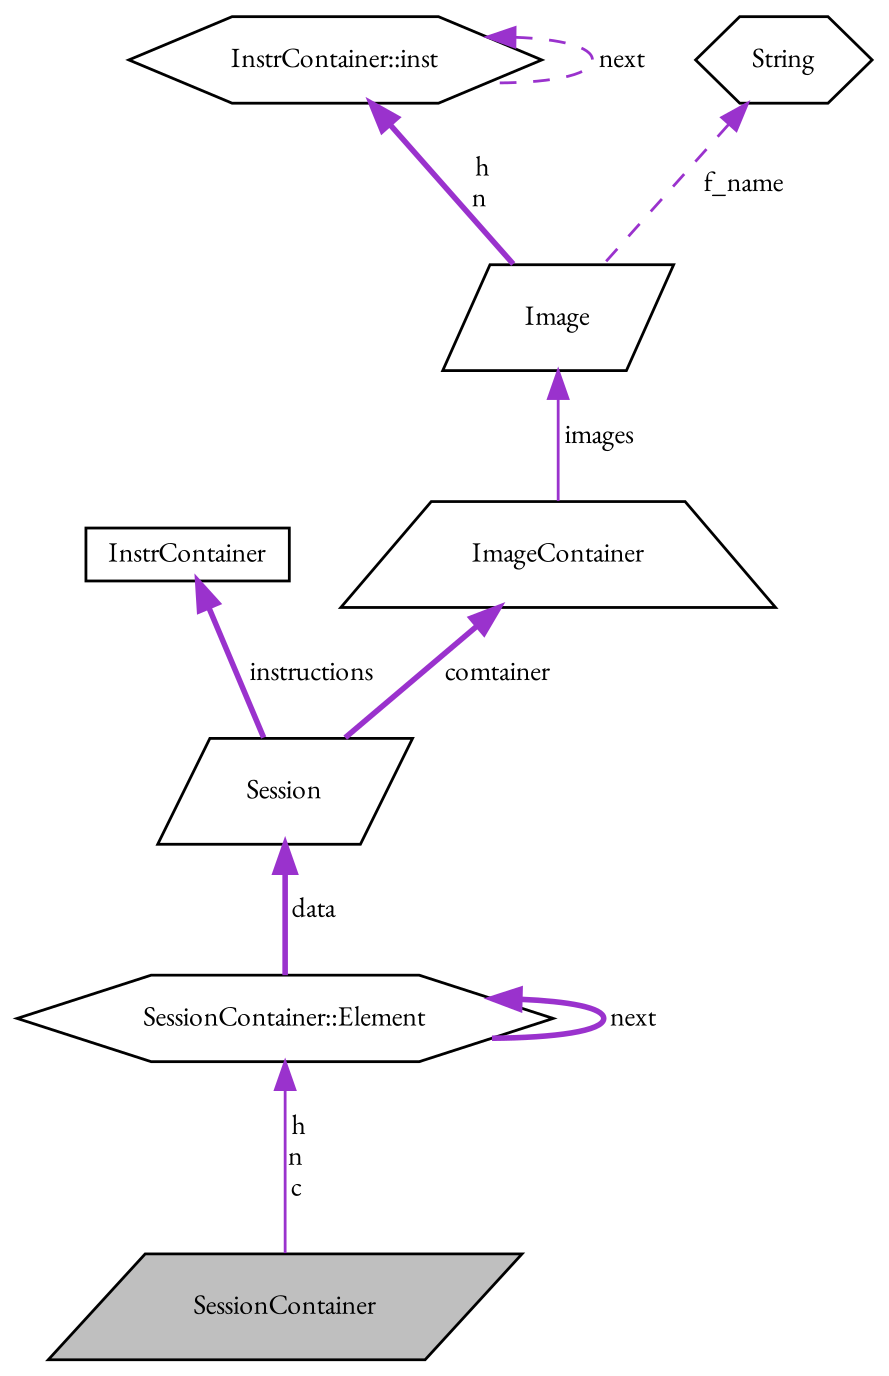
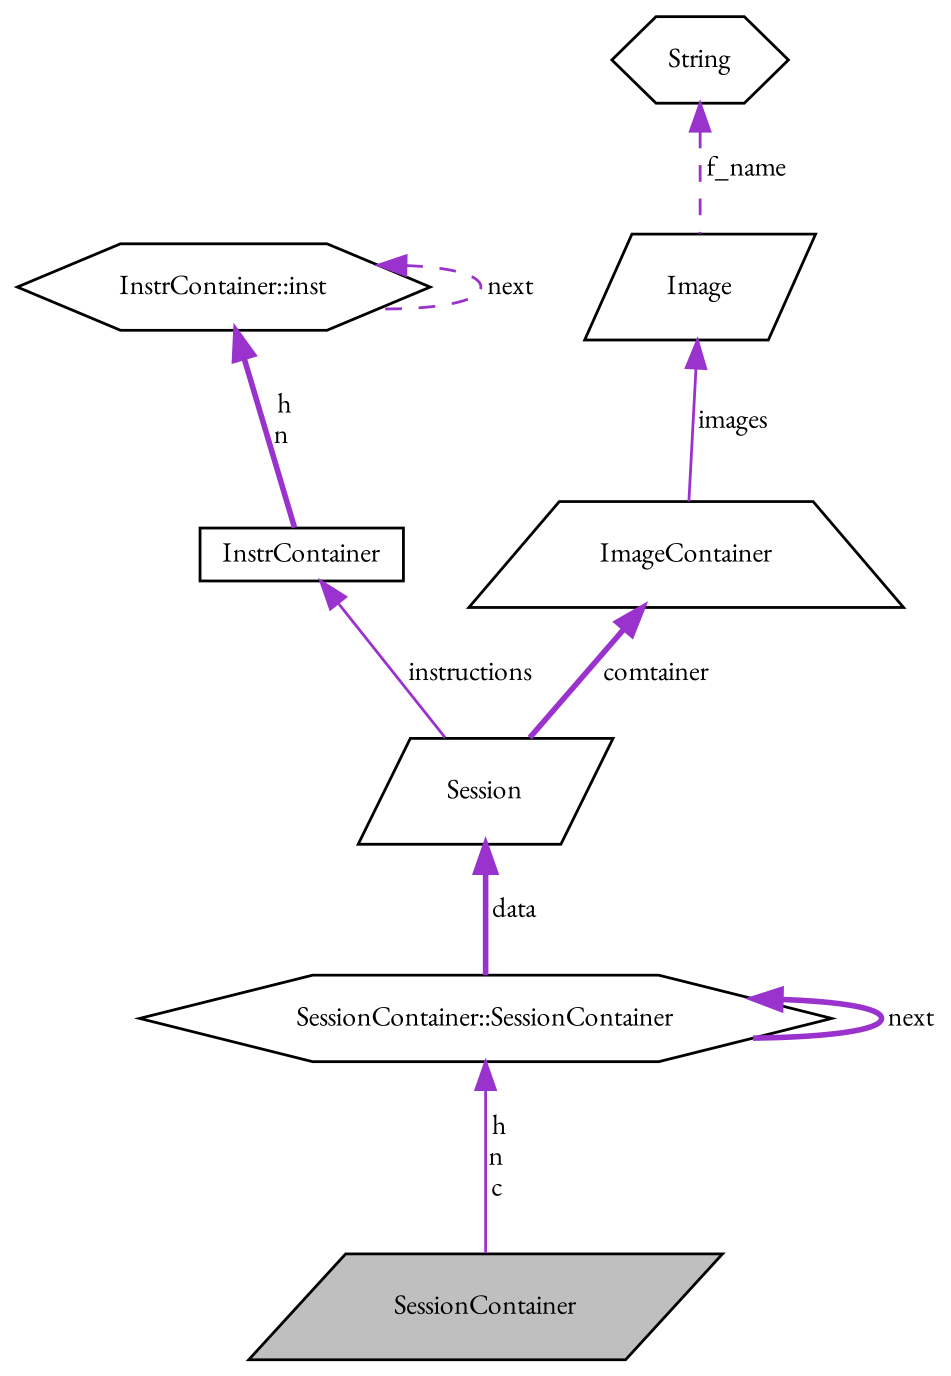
edge "Image" -> "InstrContainer::inst": now "InstrContainer" -> "InstrContainer::inst"
edge "Session" -> "InstrContainer": style bold -> solid
node "SessionContainer::Element": label "SessionContainer::Element" -> "SessionContainer::SessionContainer"
